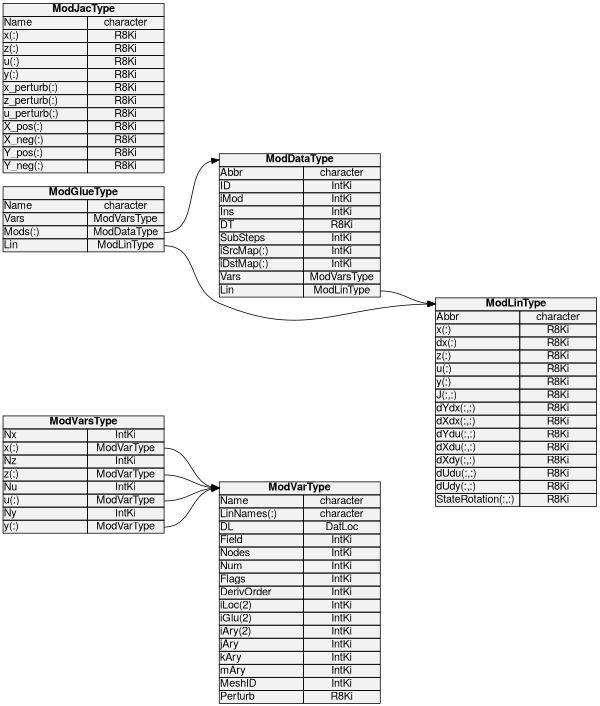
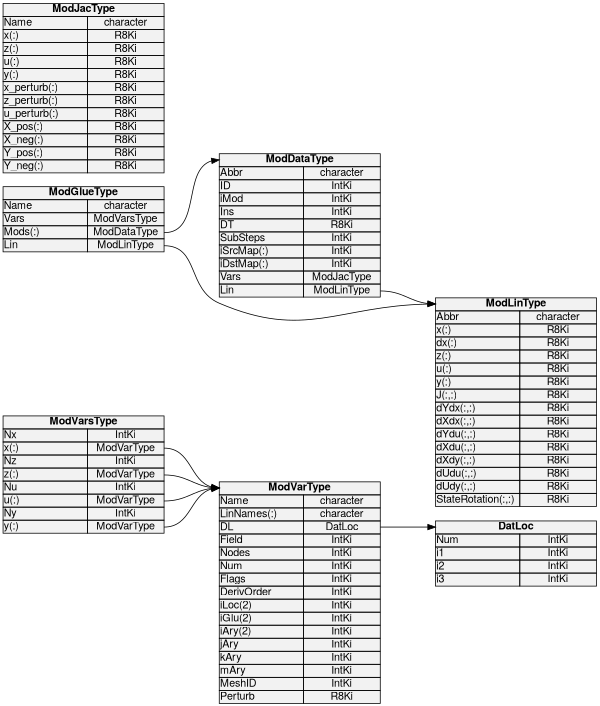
node "ModDataType": text "ModVarsType" -> "ModJacType"
node "DatLoc": added
